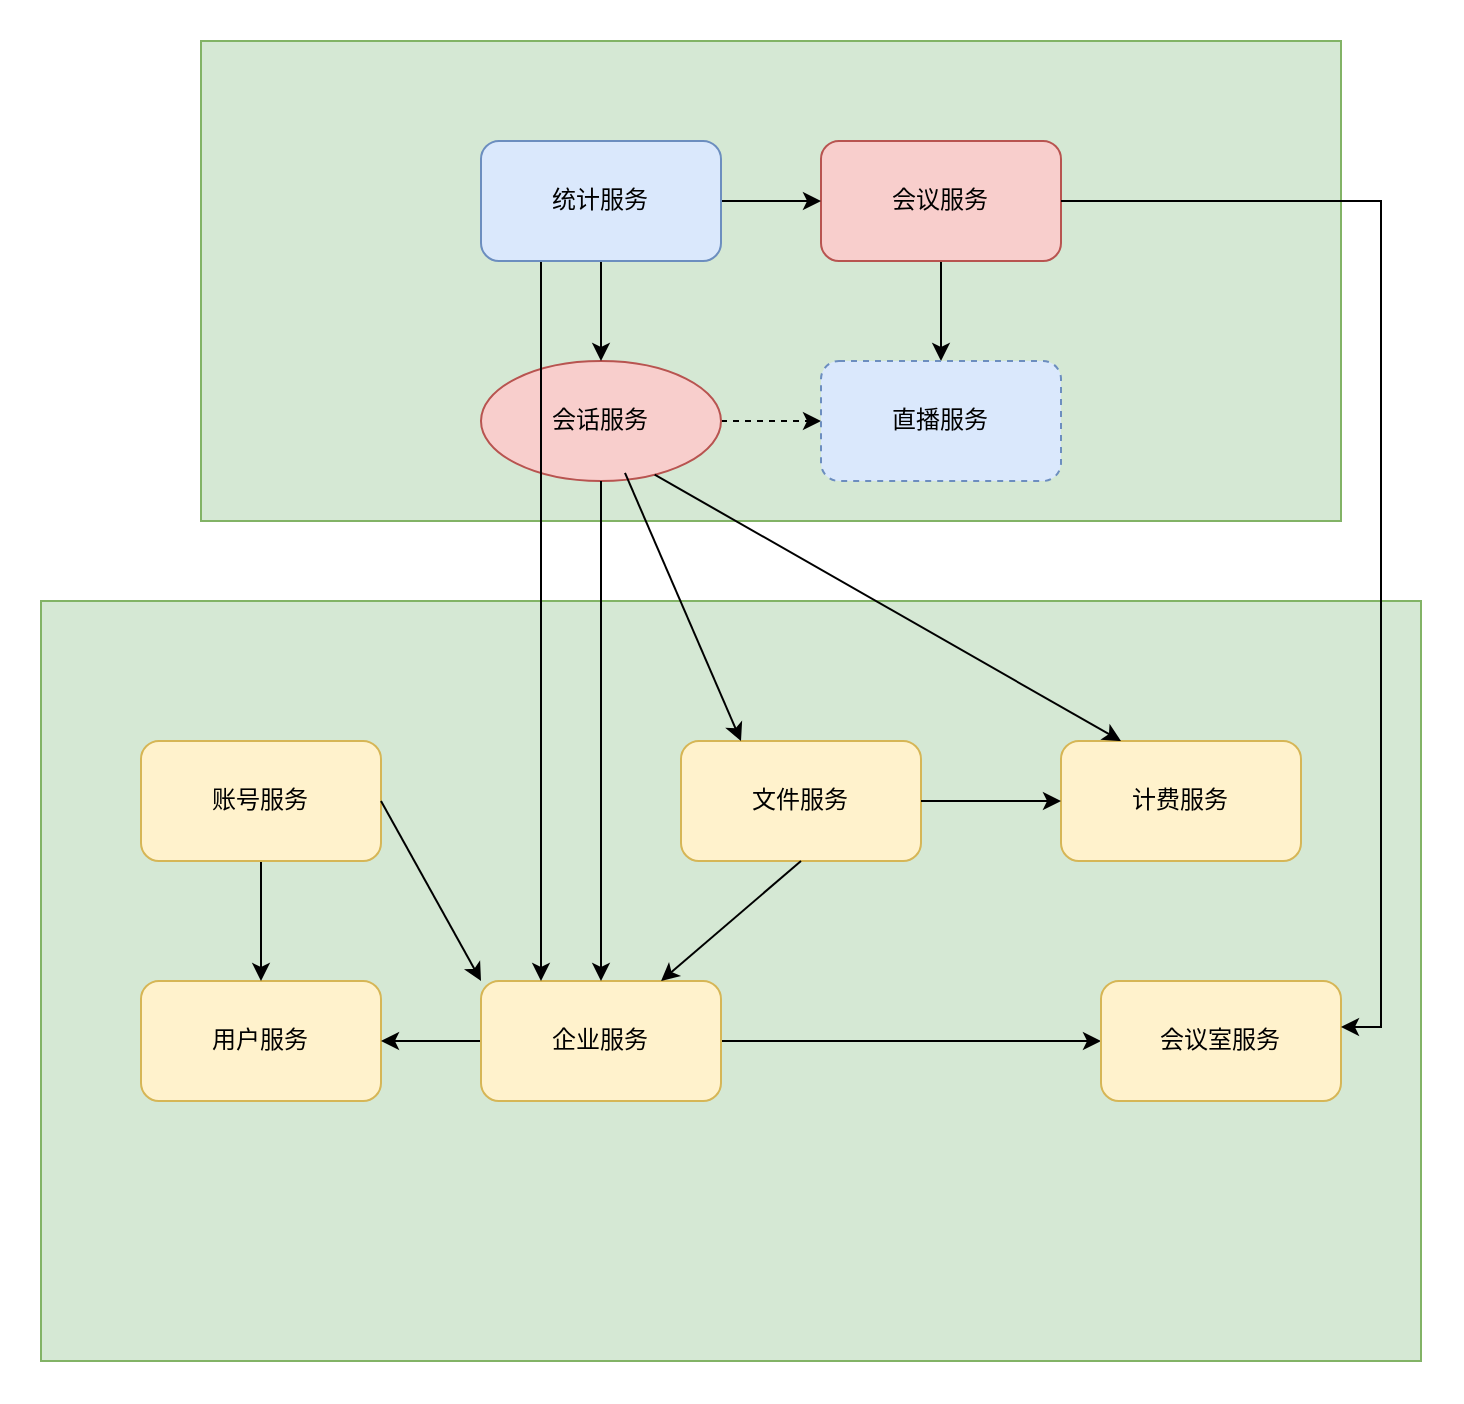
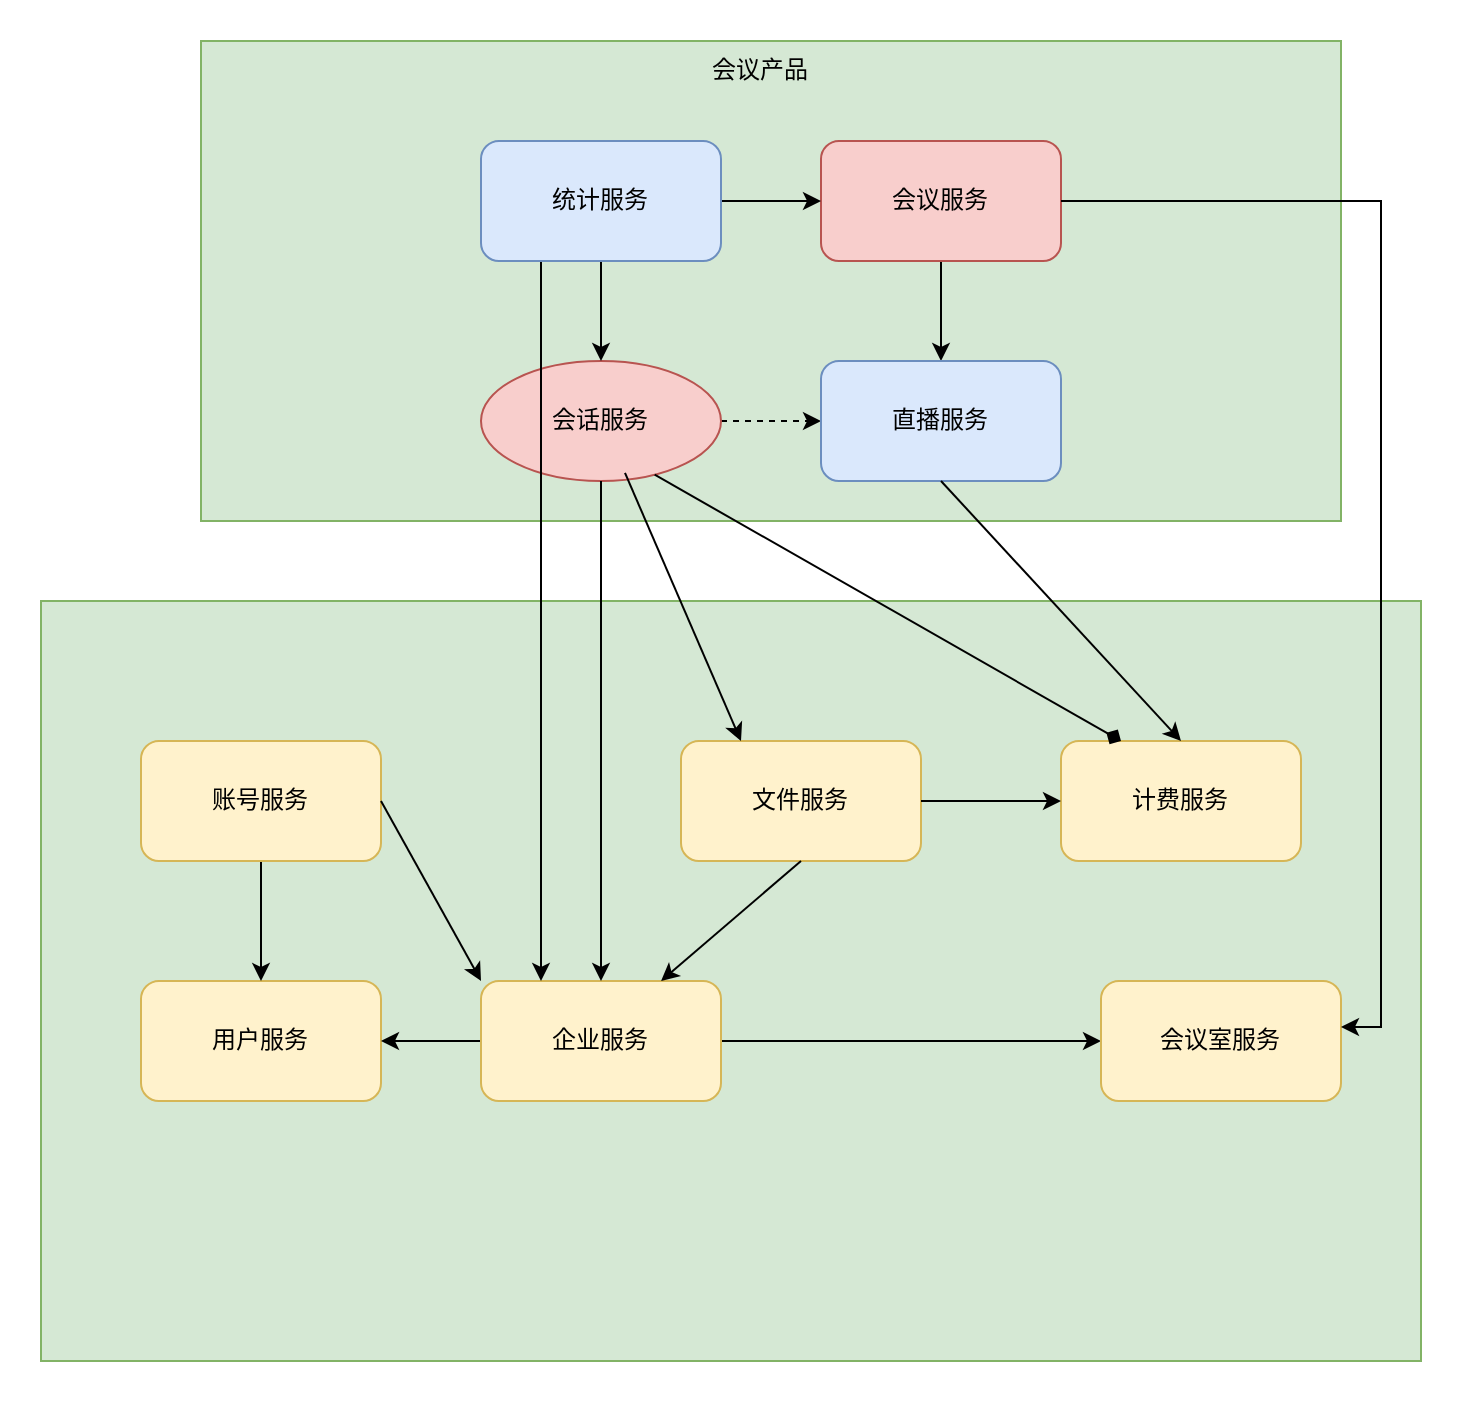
node "会议产品": added
node "直播服务": style dashed -> solid
edge "直播服务" -> "计费服务": added
edge "会话服务" -> "计费服务": arrowhead classic -> diamond
